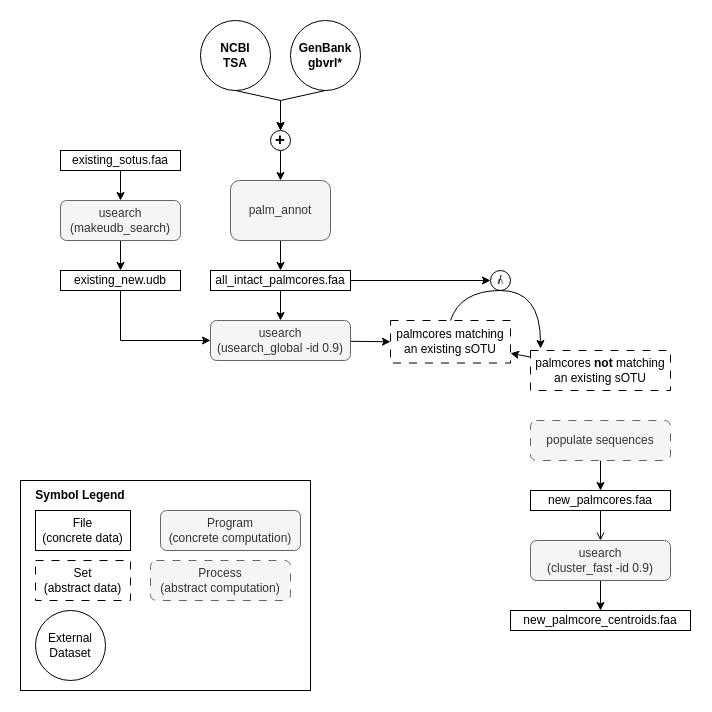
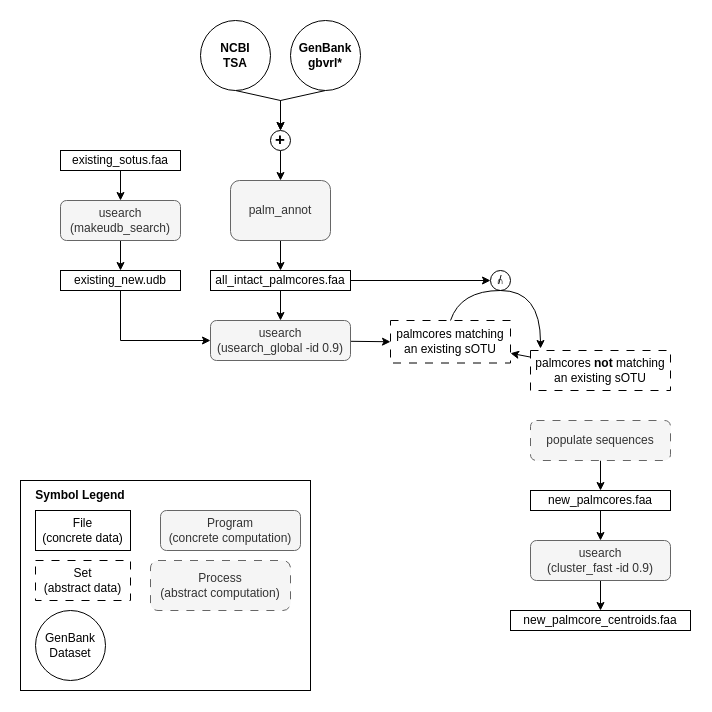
edge "new_palmcores.faa" -> "usearch (cluster_fast -id 0.9)": arrowhead open -> classic
node "Process (abstract computation)": size 140x40 -> 140x50
node "External Dataset": label "External Dataset" -> "GenBank Dataset"
